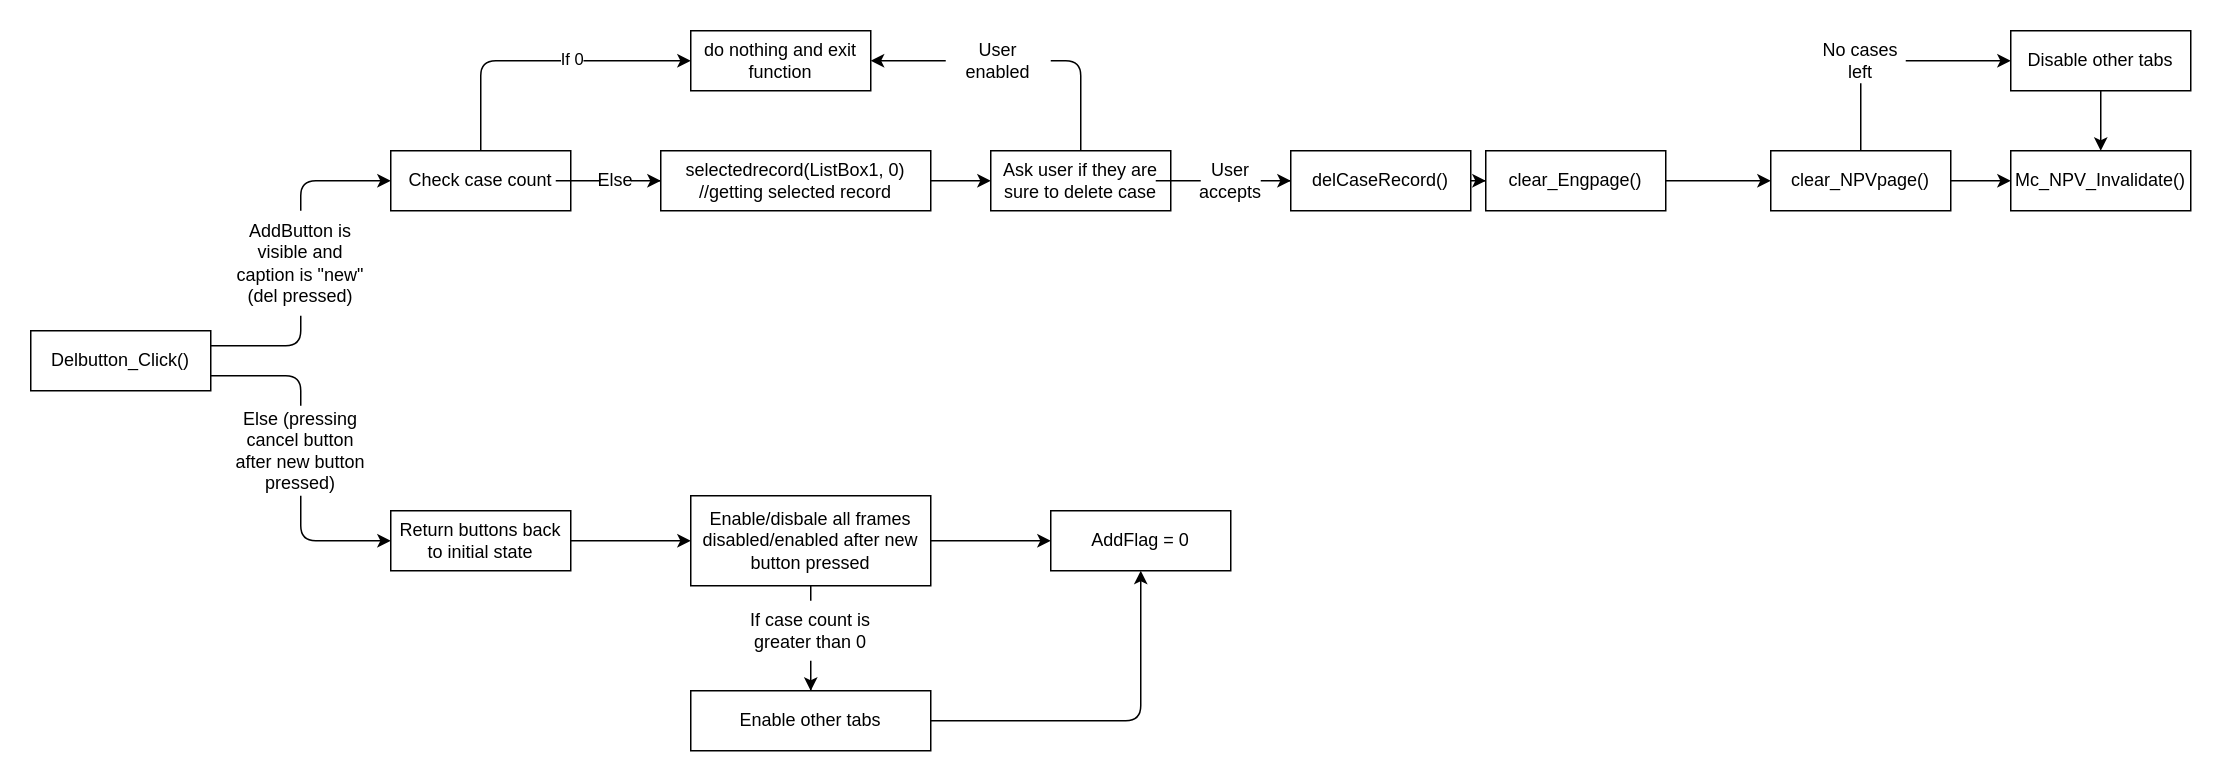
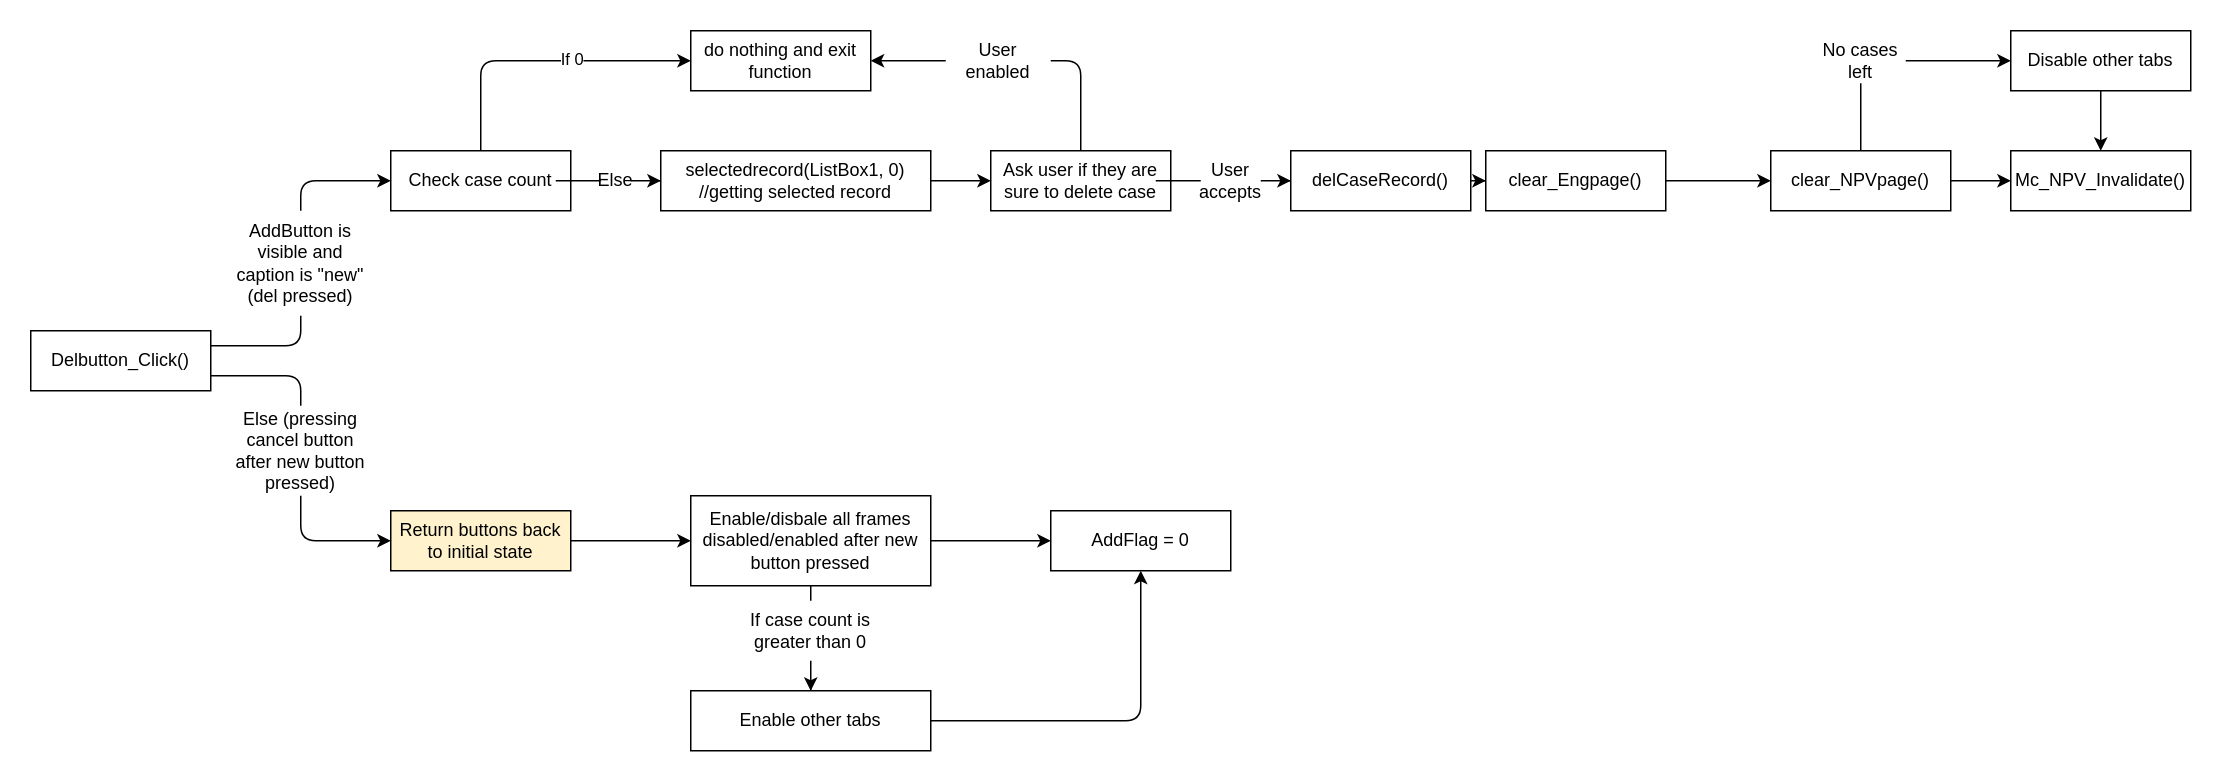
node "Return buttons back to initial state": fillcolor #ffffff -> #fff2cc
